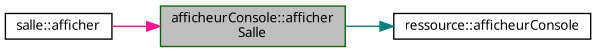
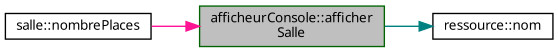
node "salle::afficher": label "salle::afficher" -> "salle::nombrePlaces"
node "ressource::afficheurConsole": label "ressource::afficheurConsole" -> "ressource::nom"
